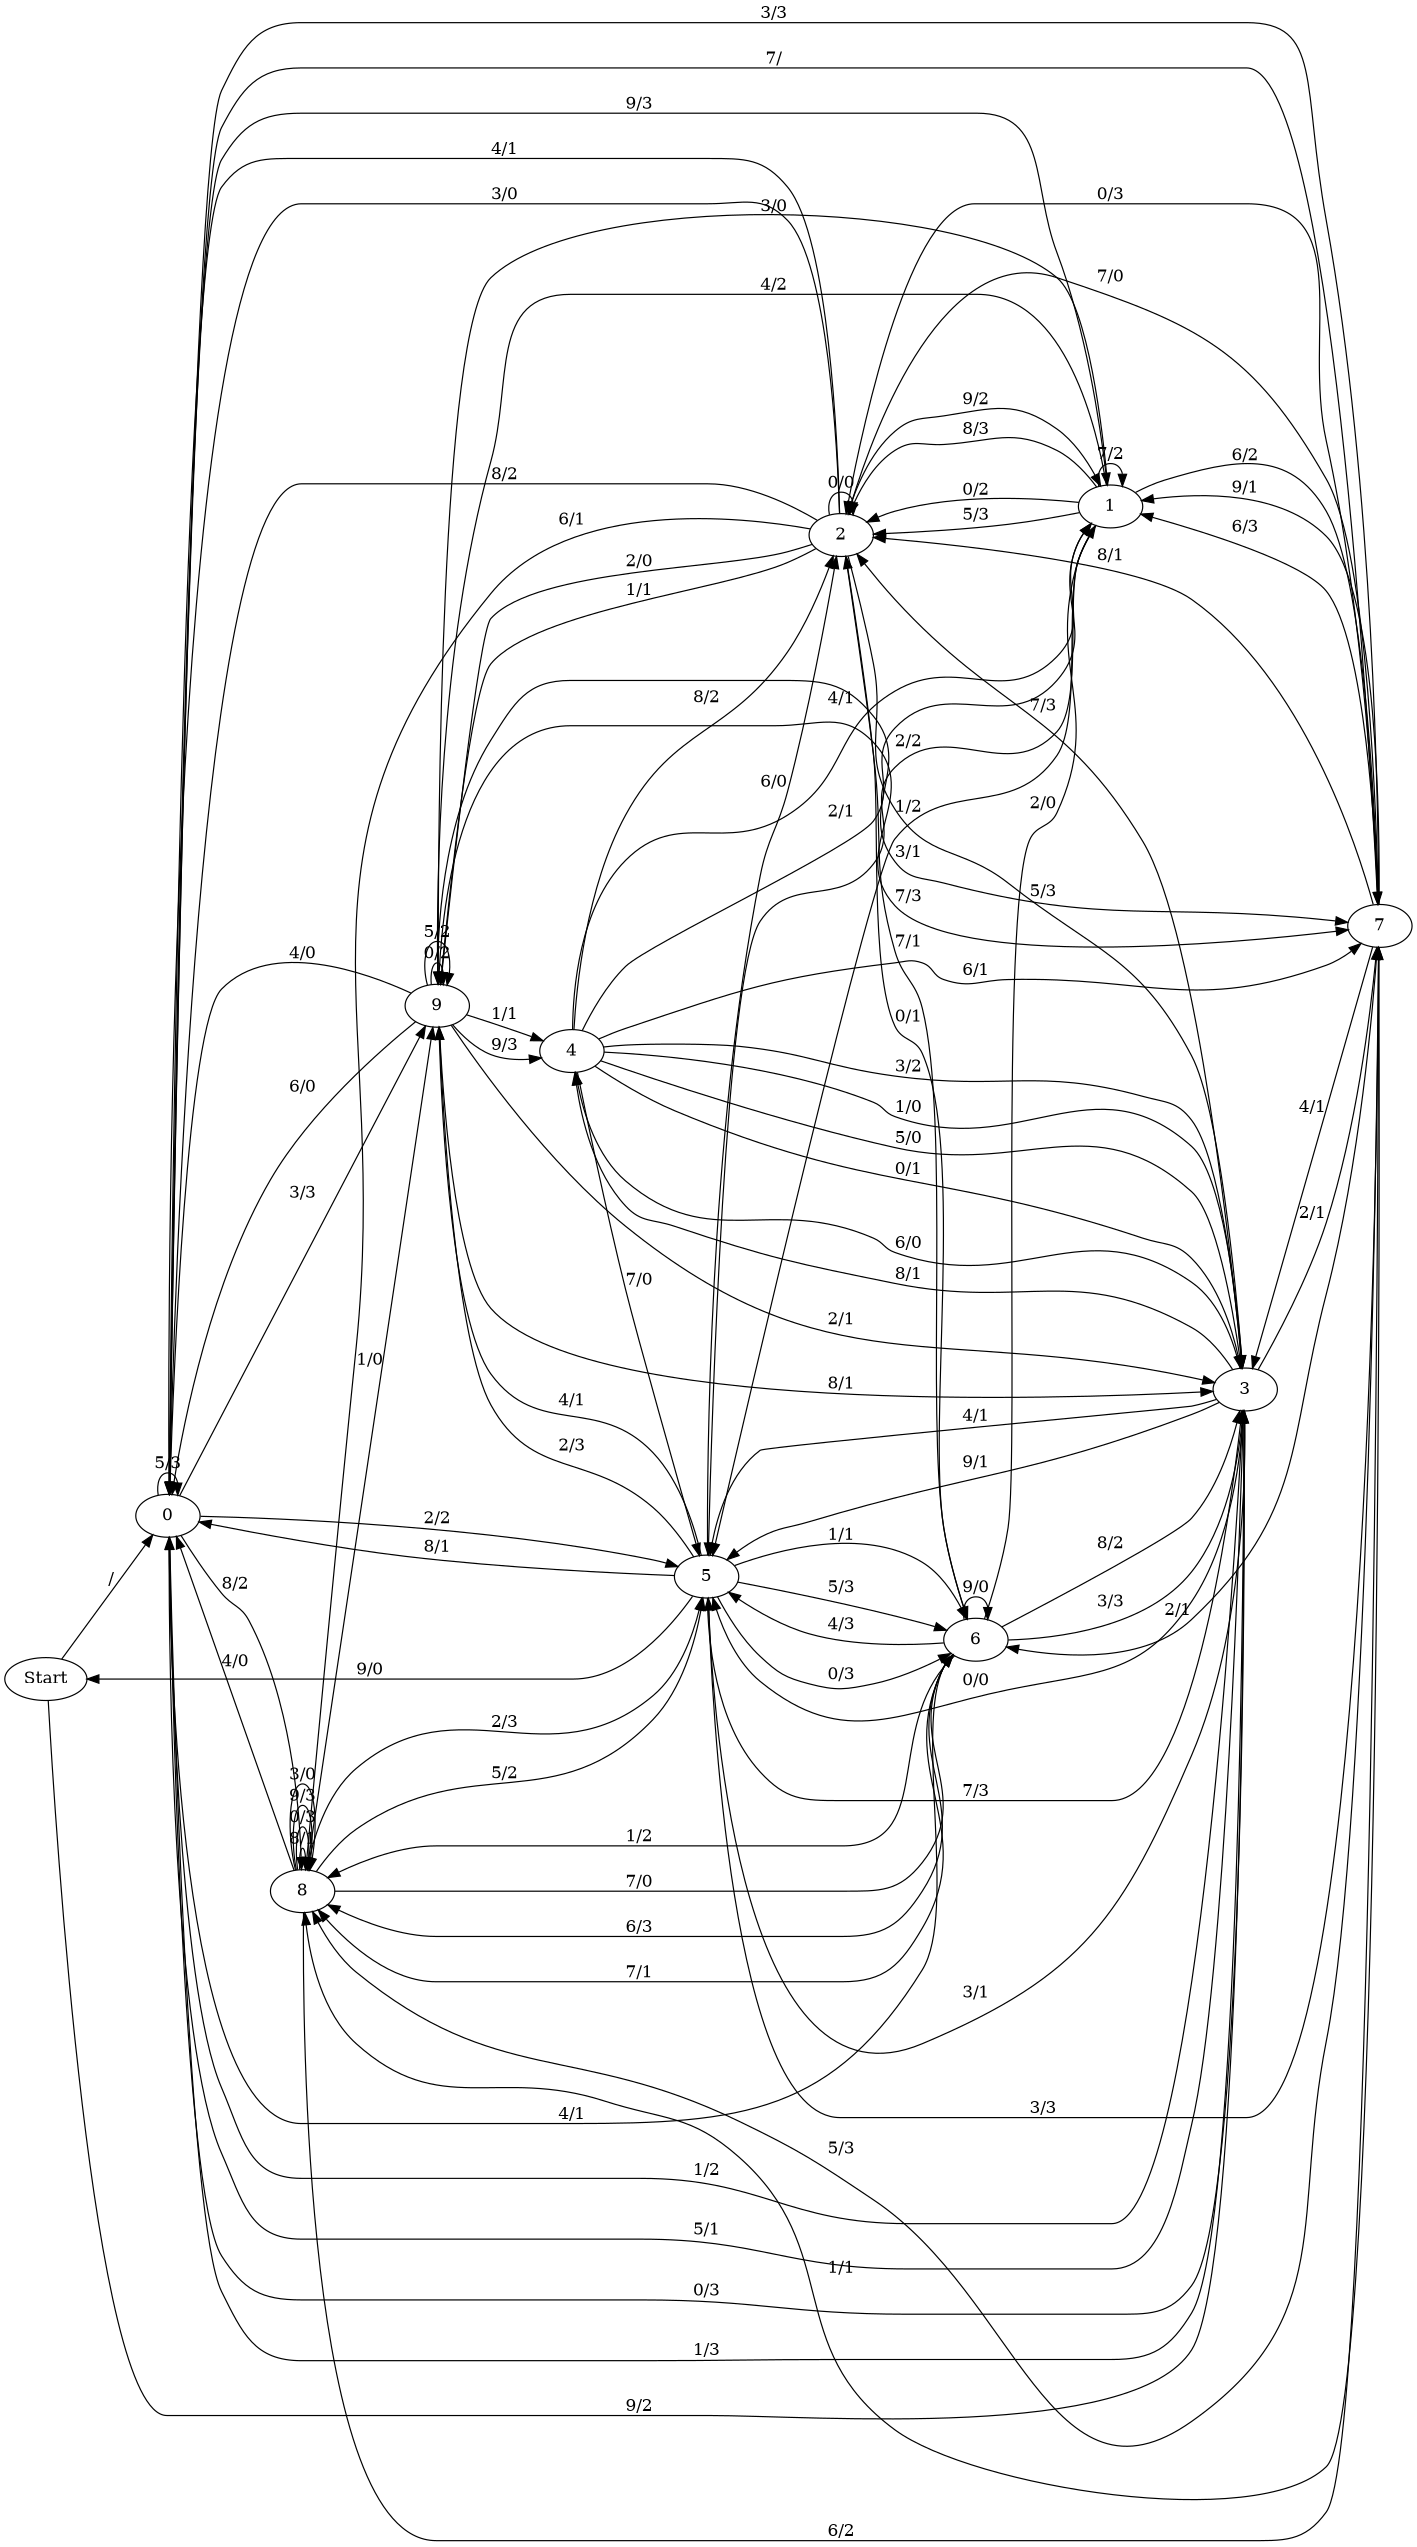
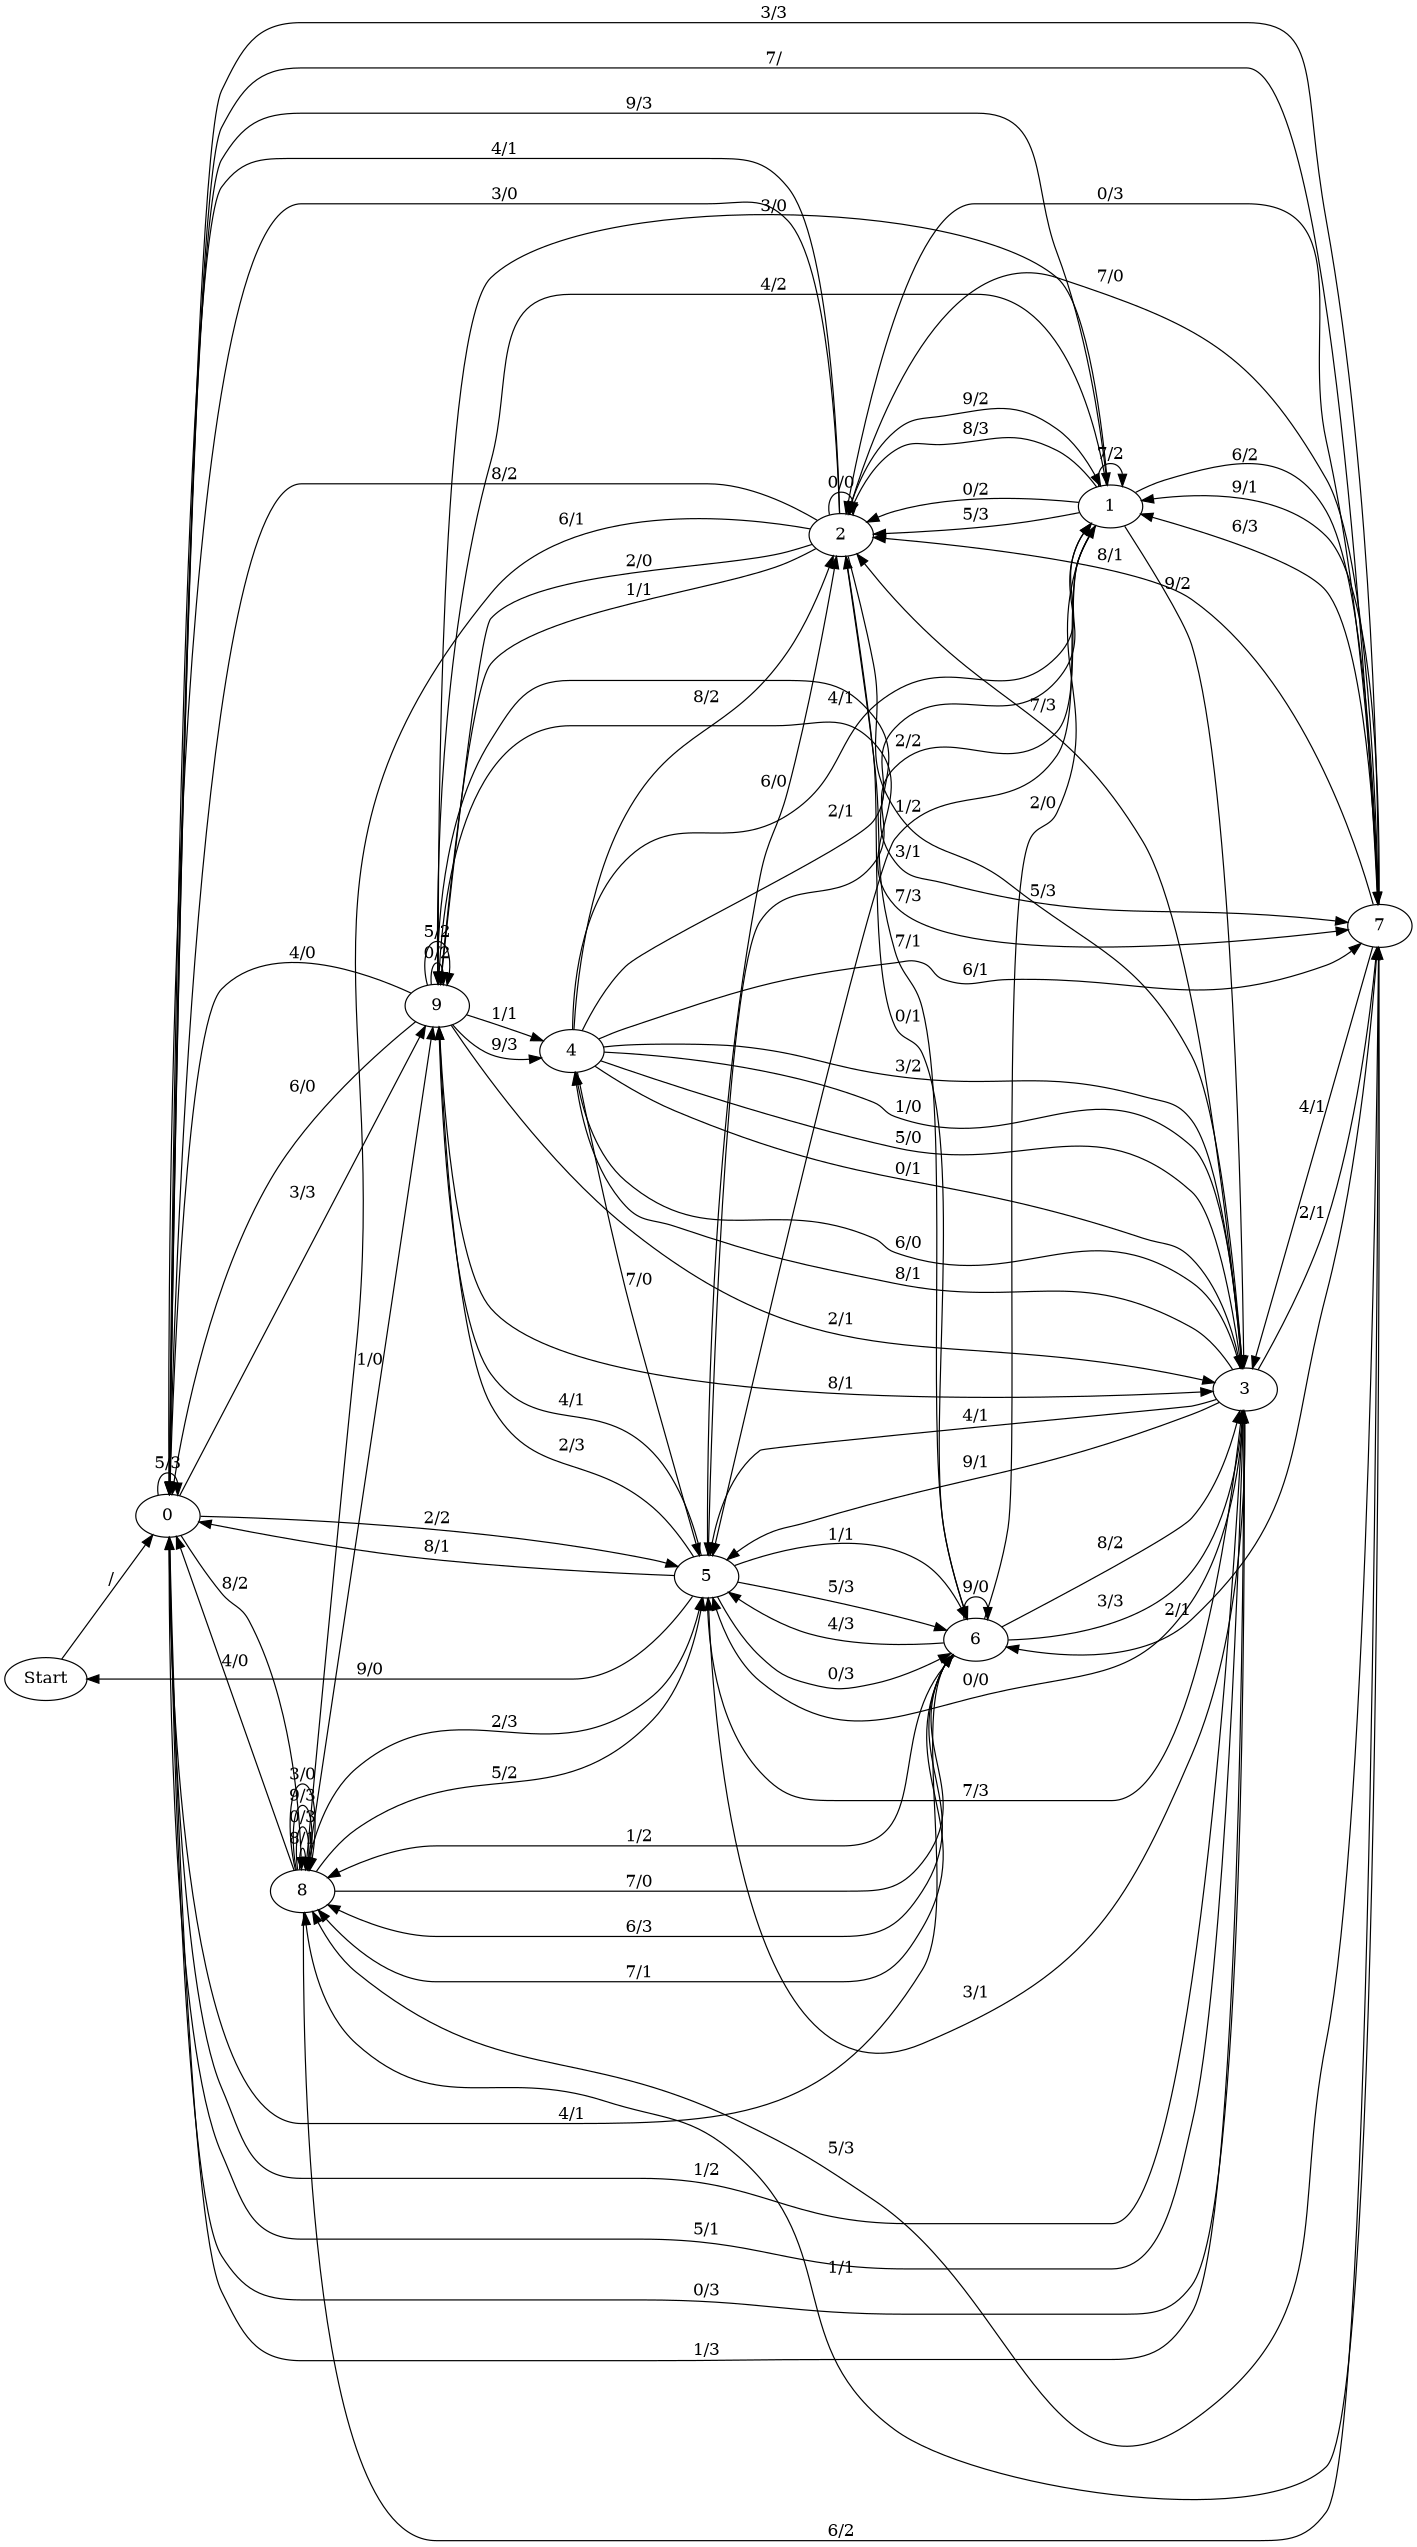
edge "5" -> "7": removed, label "3/3"
edge "Start" -> "3": now "1" -> "3"
